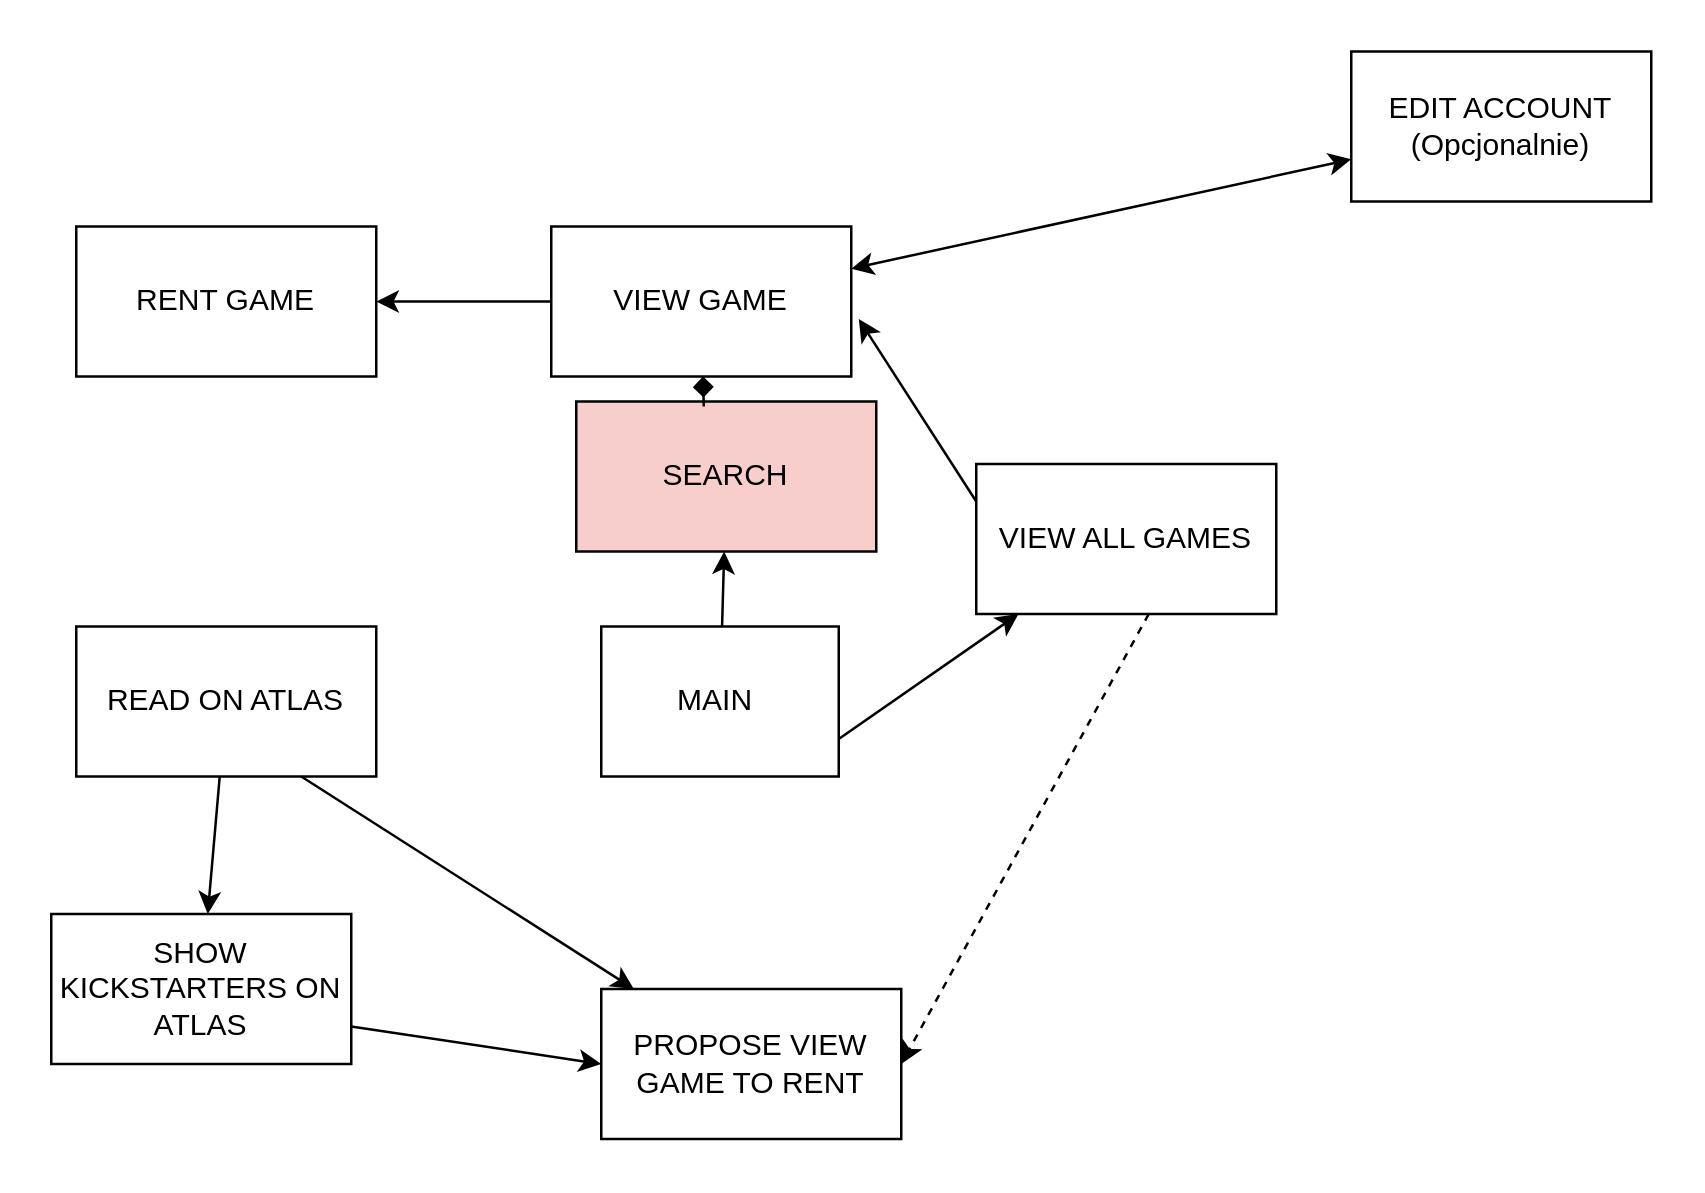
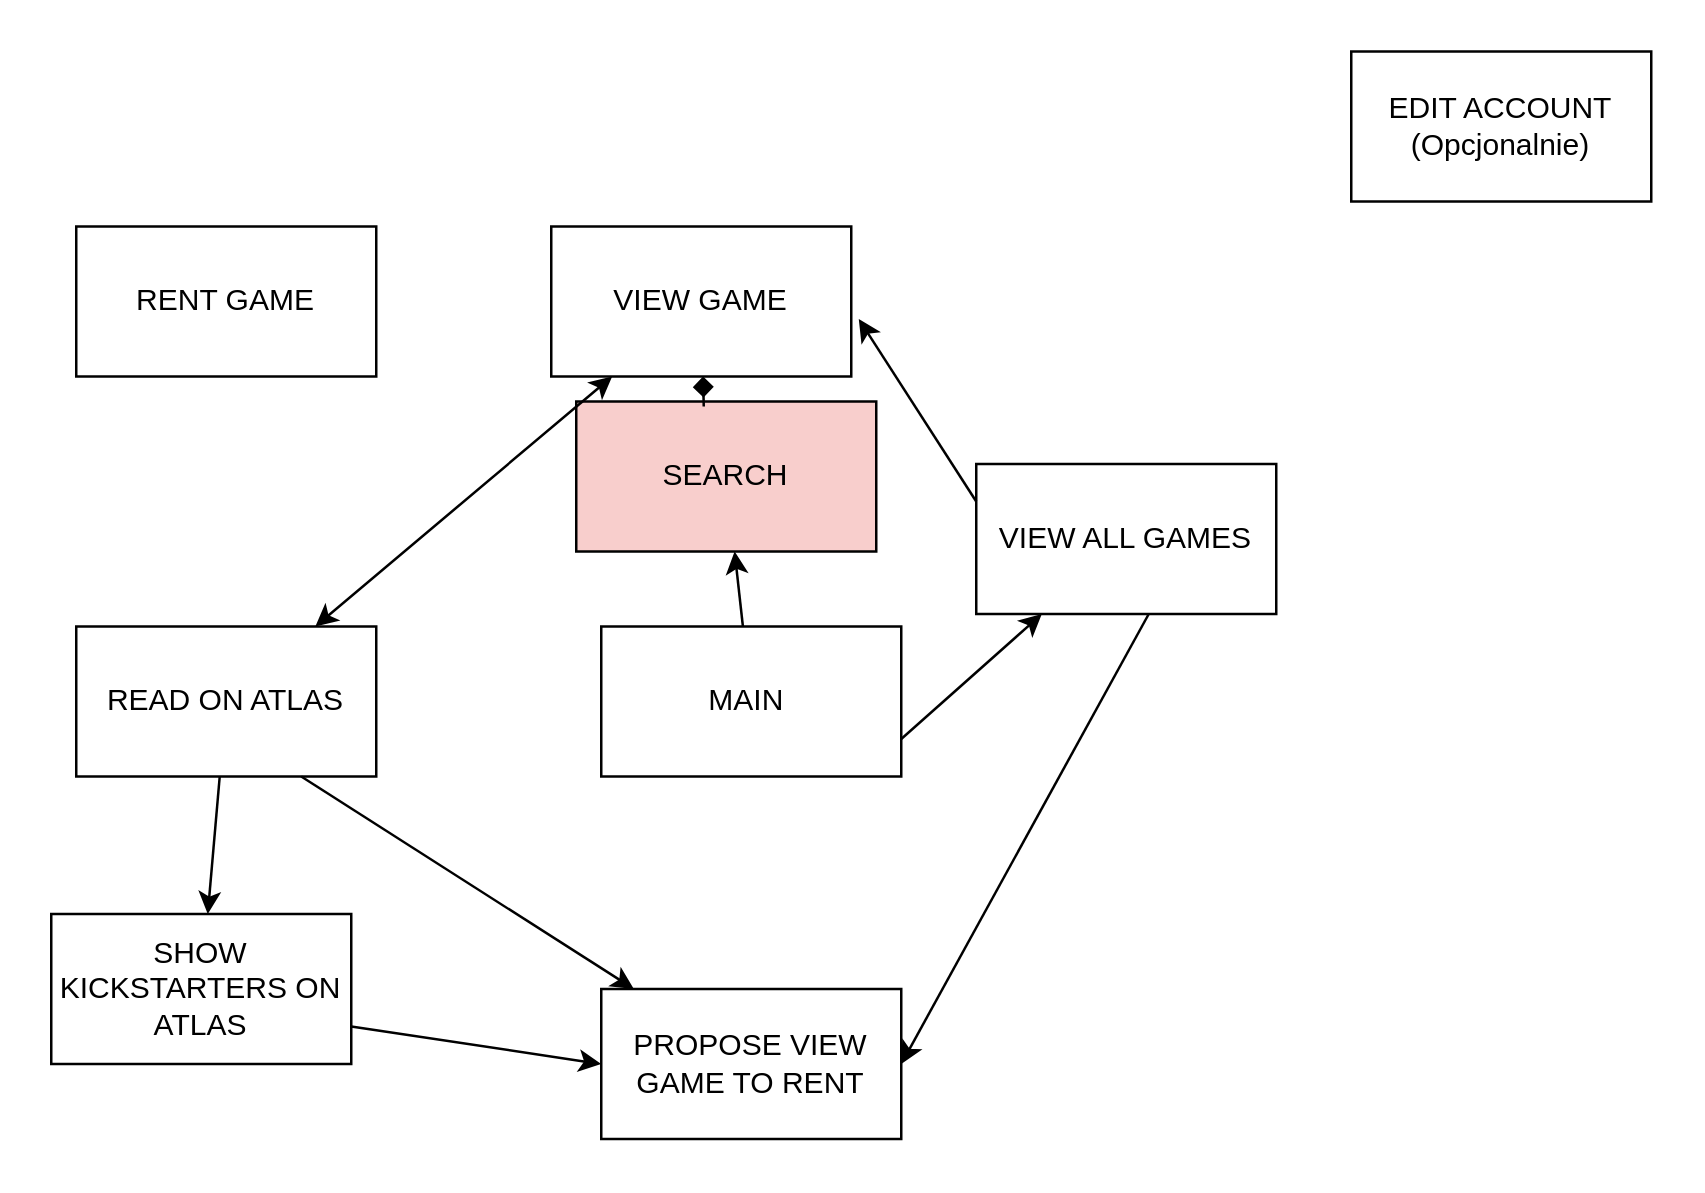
edge "EDIT ACCOUNT (Opcjonalnie)" -- "VIEW GAME": now "READ ON ATLAS" -- "VIEW GAME"
edge "VIEW GAME" -> "RENT GAME": removed
node "MAIN": size 238x150 -> 300x150
edge "VIEW ALL GAMES" -> "PROPOSE VIEW GAME TO RENT": style dashed -> solid
